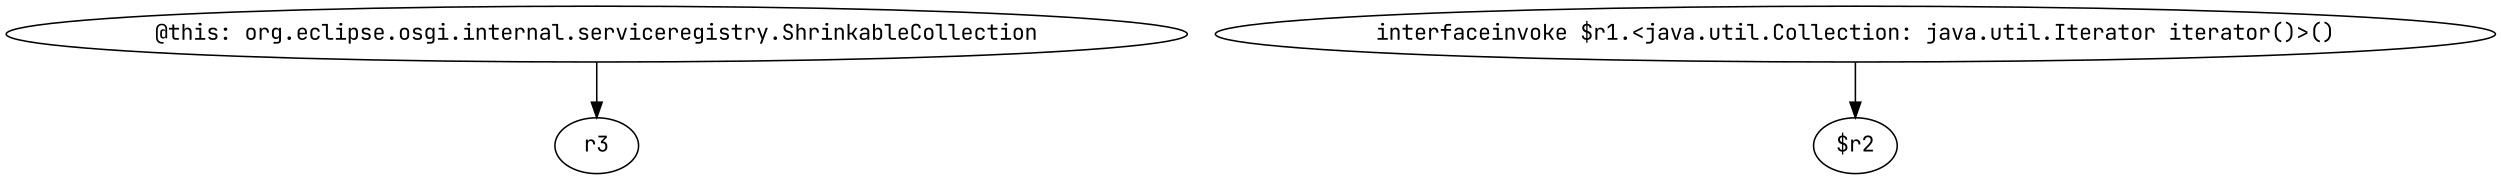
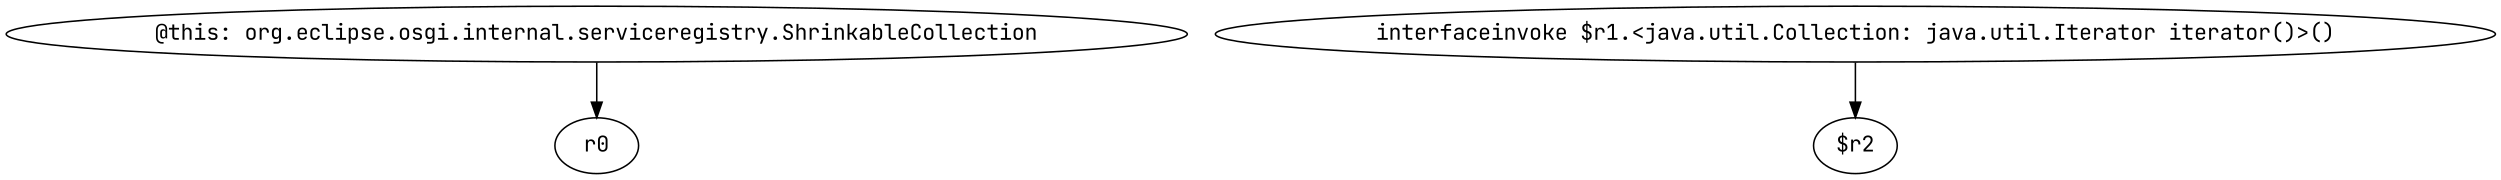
node "r3": label "r3" -> "r0"
